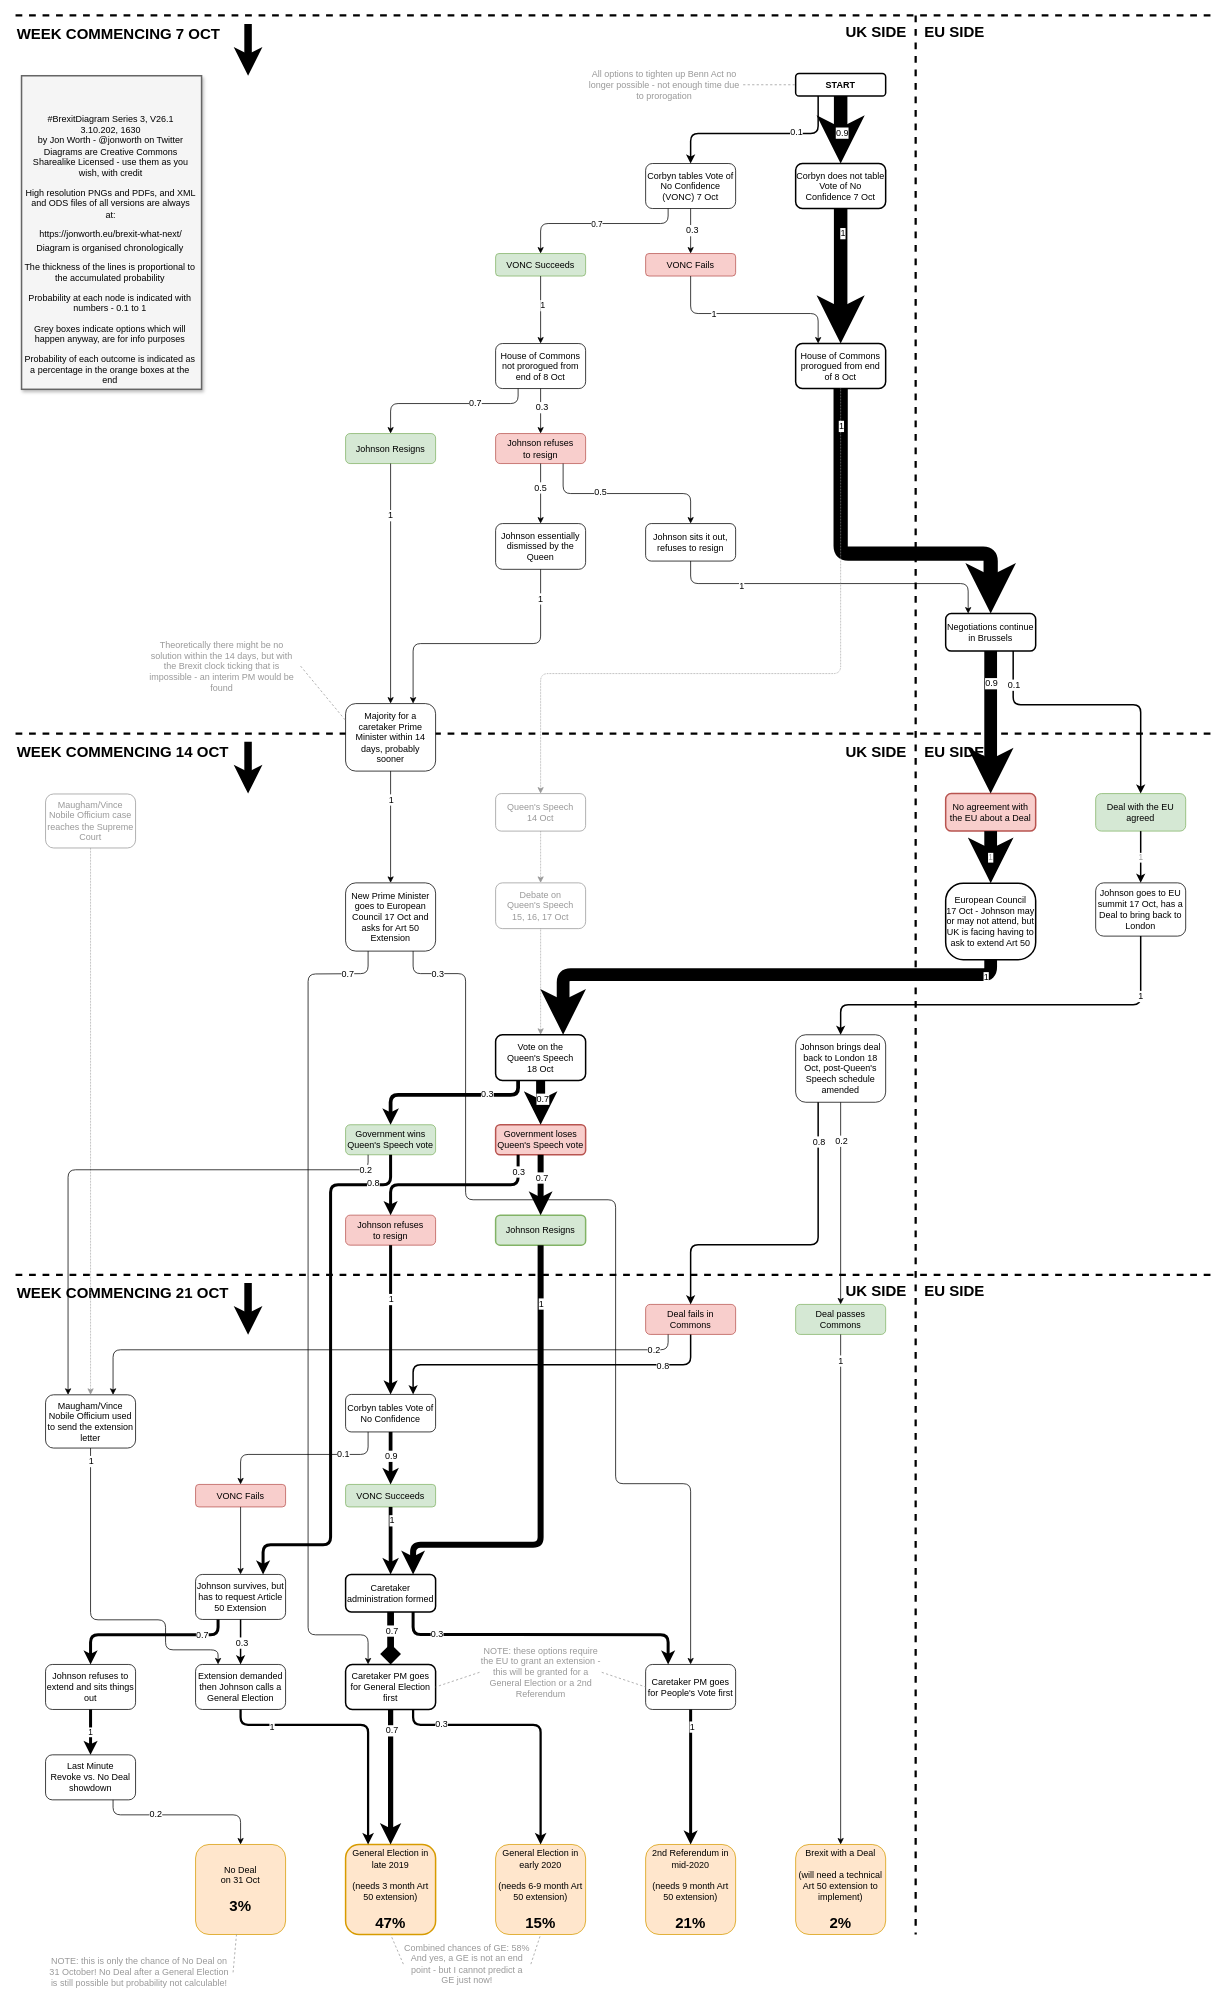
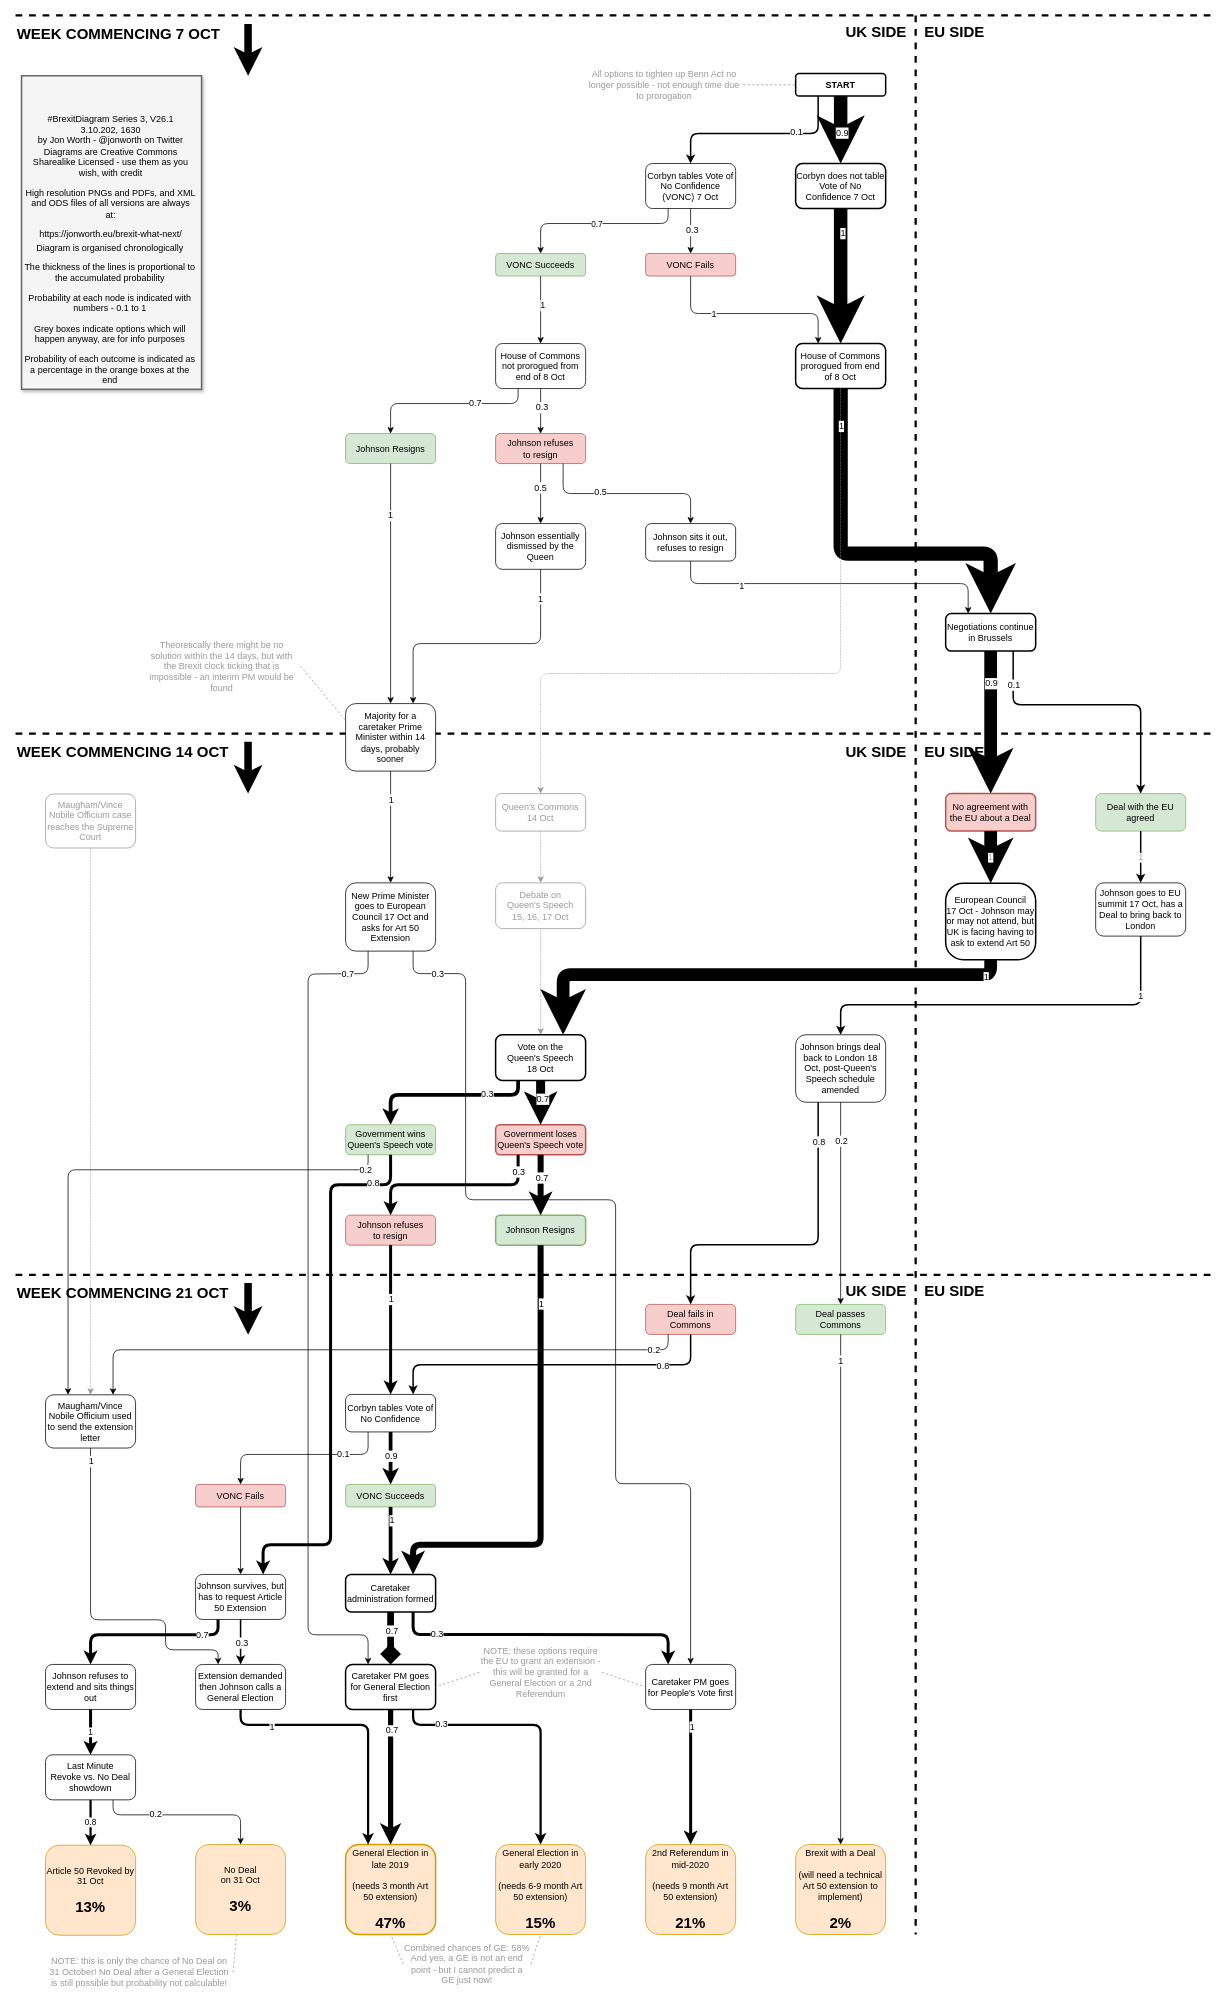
node "Queen's Speech 14 Oct": label "Queen's Speech 14 Oct" -> "Queen's Commons 14 Oct"
edge "Last Minute Revoke vs. No Deal showdown" -> "Article 50 Revoked by 31 Oct 13%": added, label "0.8"
node "Article 50 Revoked by 31 Oct 13%": added
